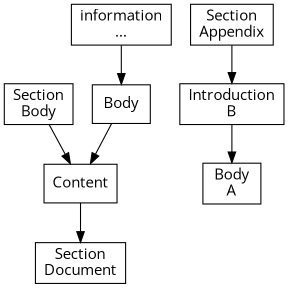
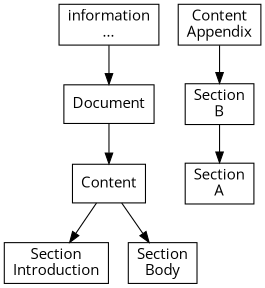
node "Section Appendix": label "Section Appendix" -> "Content Appendix"
node "Body": label "Body" -> "Document"
node "Introduction B": label "Introduction B" -> "Section B"
edge "Section Body" -> "Content": reversed
node "Body A": label "Body A" -> "Section A"
node "Section Document": label "Section Document" -> "Section Introduction"
